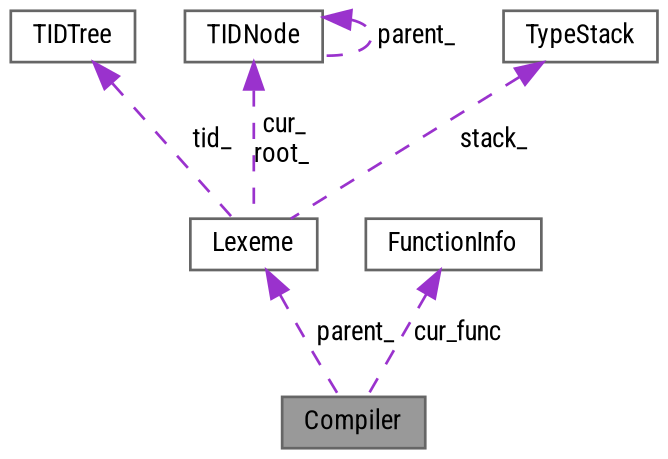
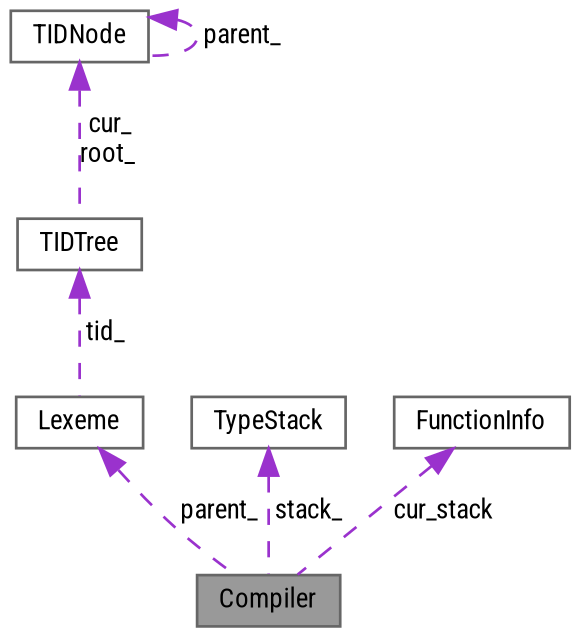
edge "Lexeme" -> "TypeStack": now "Compiler" -> "TypeStack"
edge "Lexeme" -> "TIDNode": now "TIDTree" -> "TIDNode"
edge "Compiler" -> "FunctionInfo": label " cur_func" -> " cur_stack"
